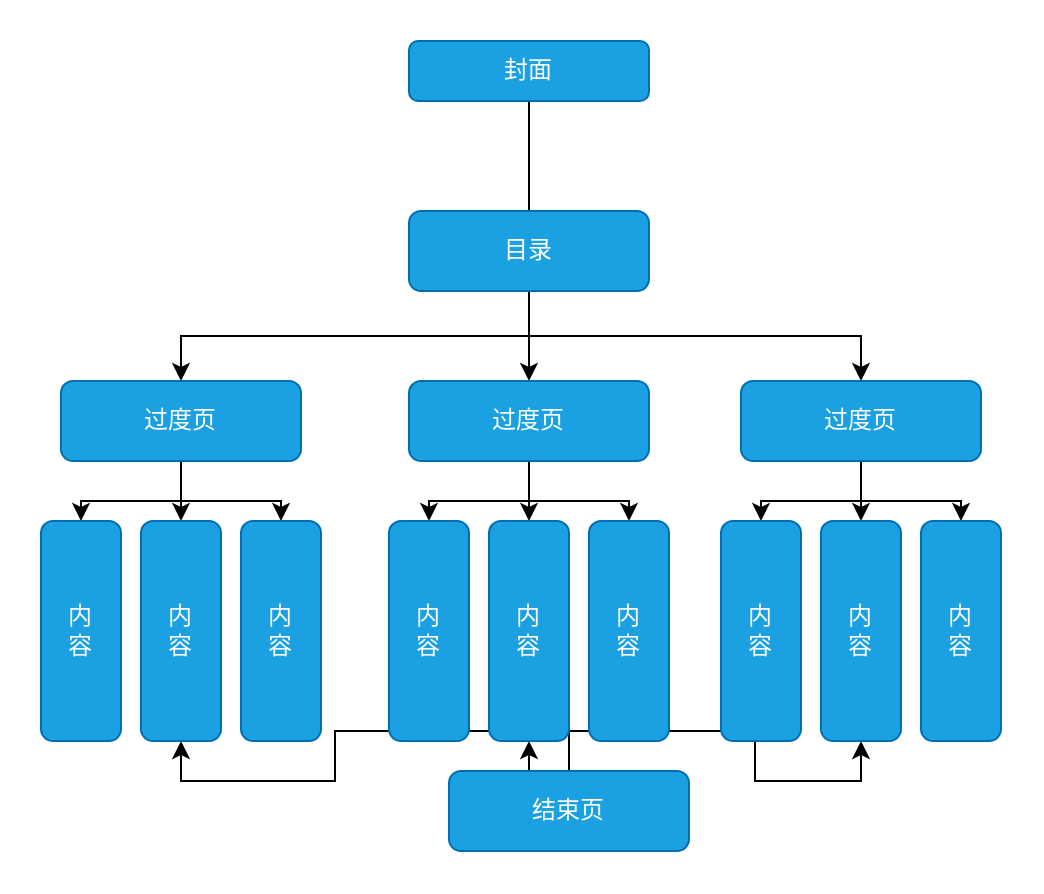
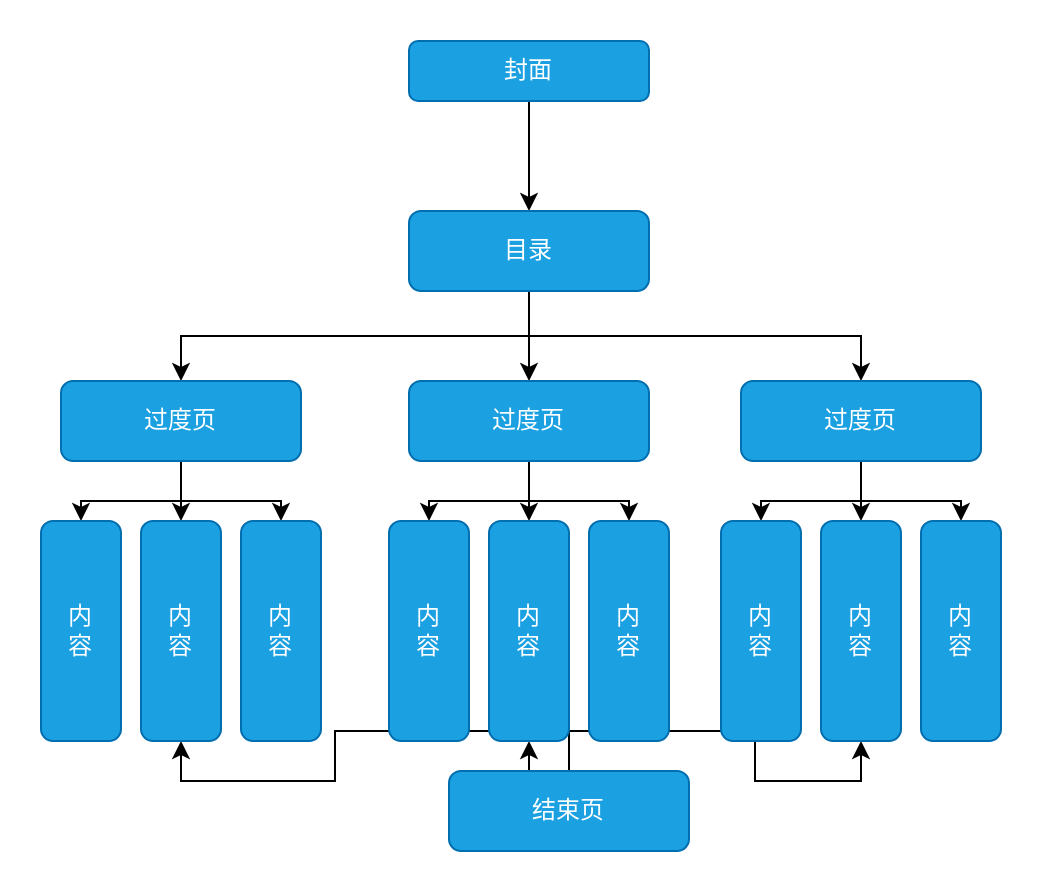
edge "封面" -- "目录": arrowhead none -> classic
